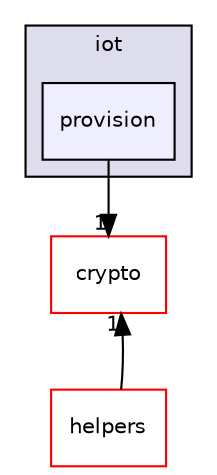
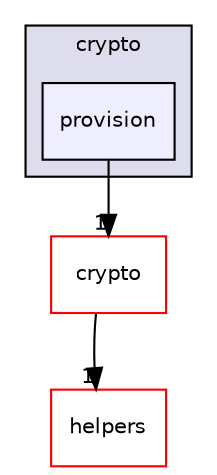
cluster "iot": label "iot" -> "crypto"
edge "helpers" -> "crypto": reversed
